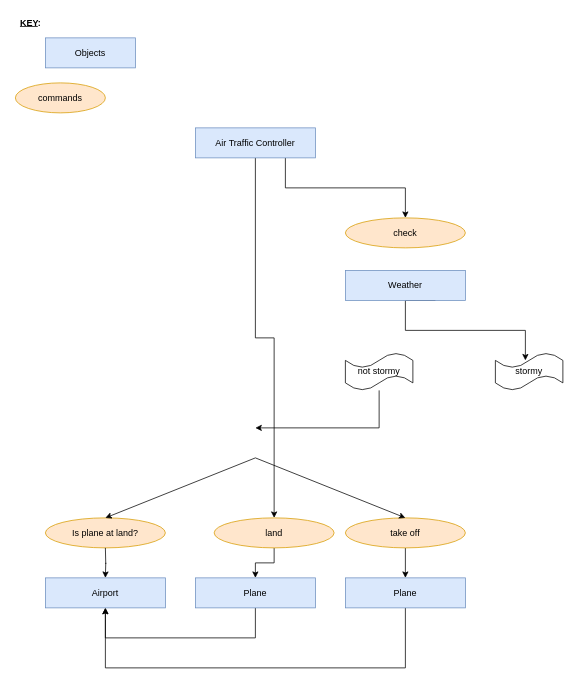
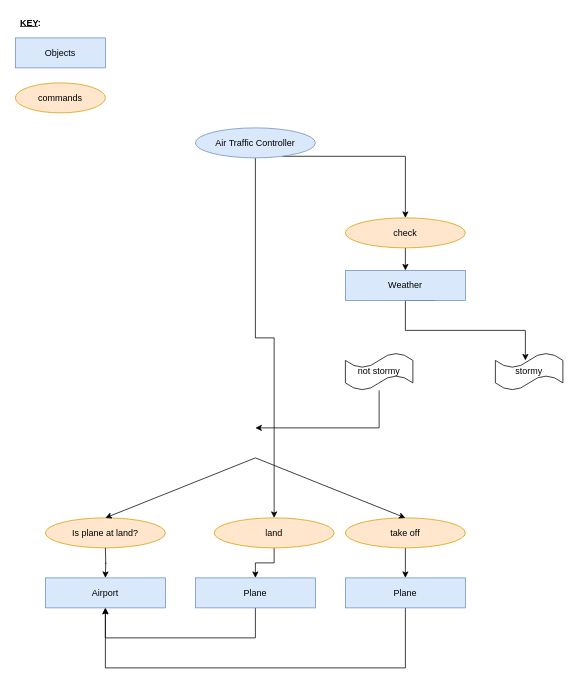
node "Objects": moved (90, 53) -> (60, 53)
node "Air Traffic Controller": shape rectangle -> ellipse
edge "check" -> "Weather": added
